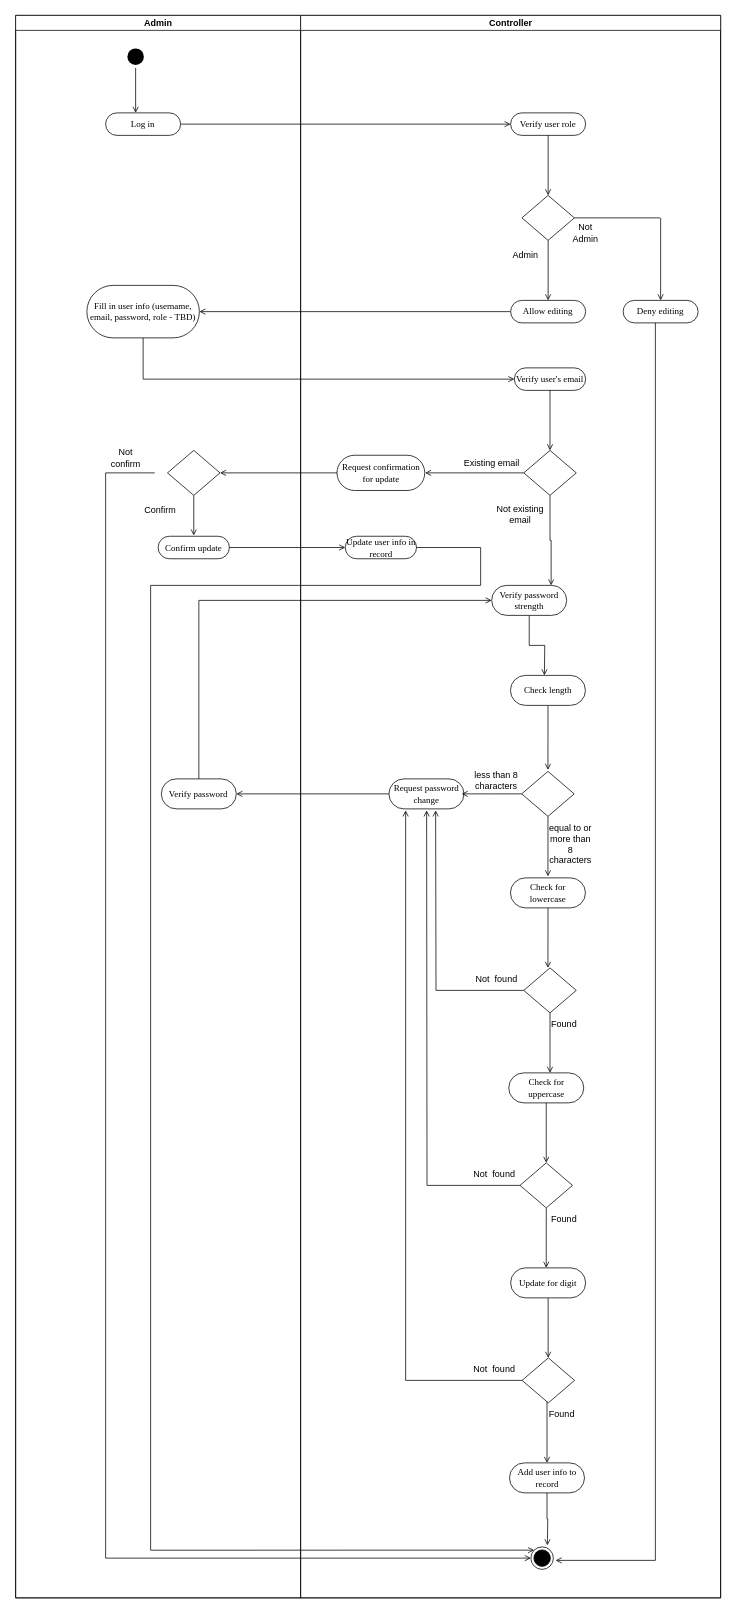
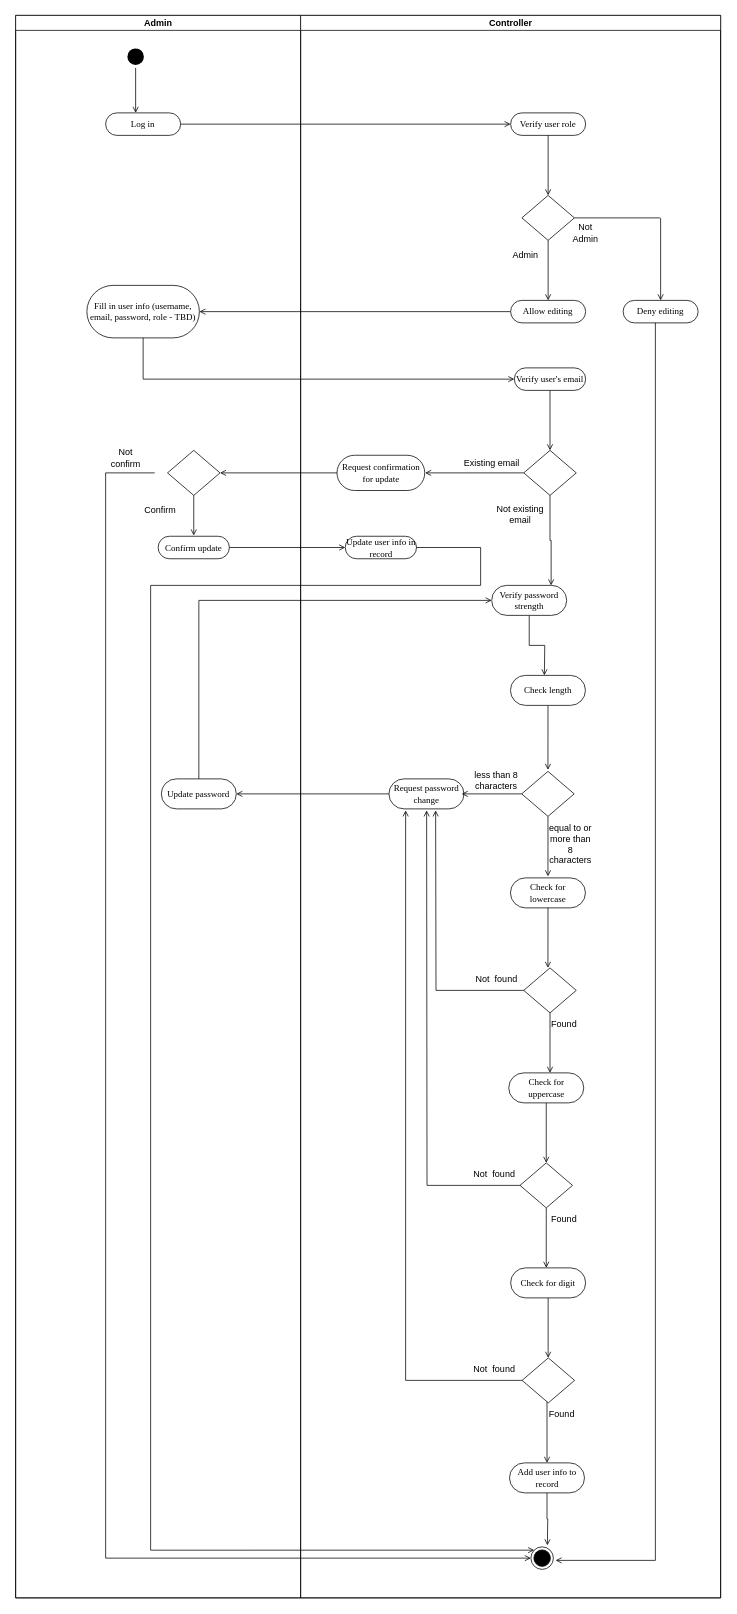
node "Verify password": label "Verify password" -> "Update password"
node "Update for digit": label "Update for digit" -> "Check for digit"
